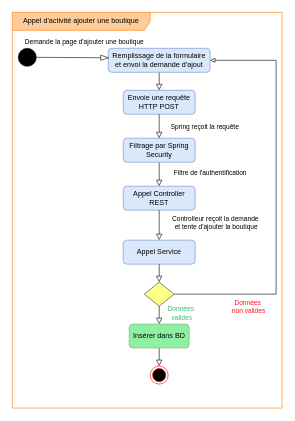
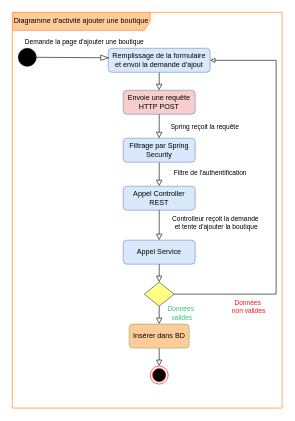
node "Appel d'activité ajouter une boutique": label "Appel d'activité ajouter une boutique" -> "Diagramme d'activité ajouter une boutique"
node "Envoie une requête HTTP POST": fillcolor #dae8fc -> #f8cecc
node "Insérer dans BD": fillcolor #8ff0a4 -> #ffcc99
